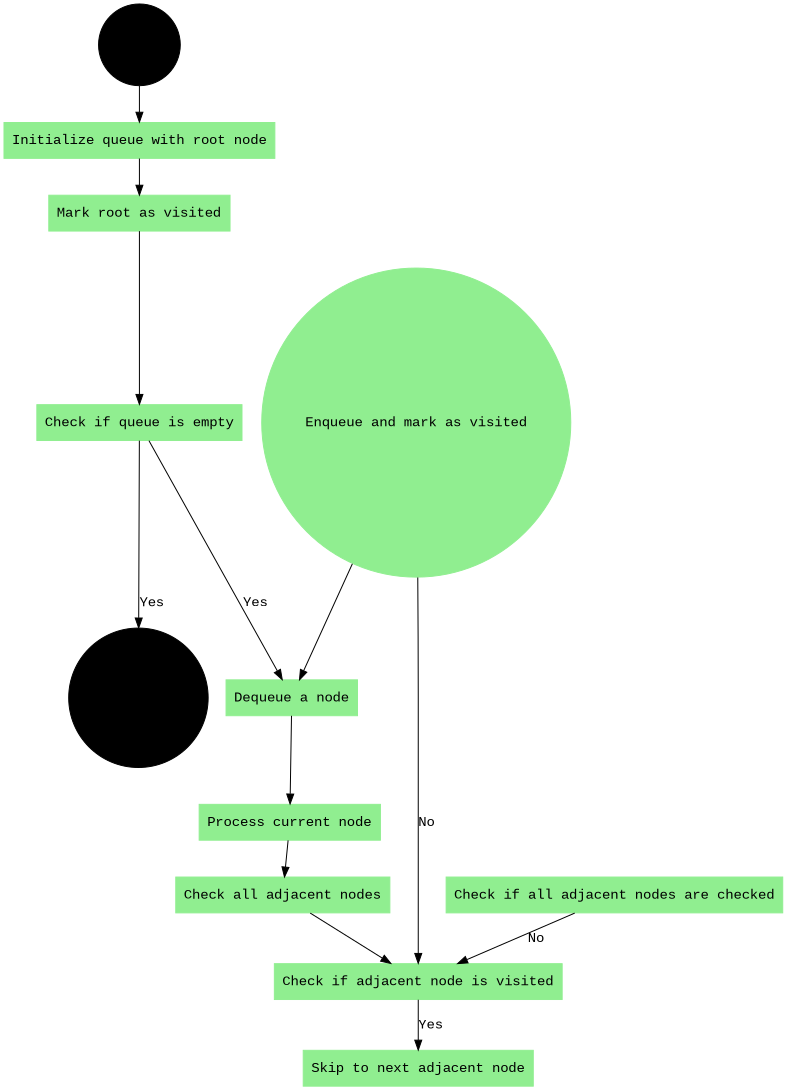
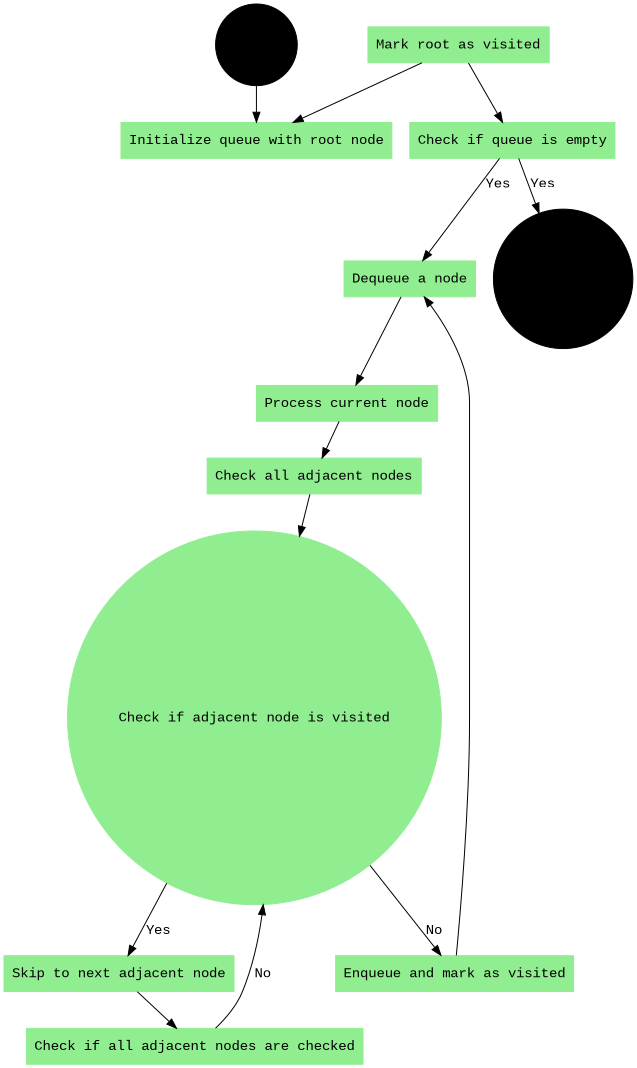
edge "Initialize queue with root node" -> "Mark root as visited": reversed
node "Enqueue and mark as visited": shape circle -> box
edge "Enqueue and mark as visited" -> "Check if adjacent node is visited": reversed
node "Check if adjacent node is visited": shape box -> circle
edge "Skip to next adjacent node" -> "Check if all adjacent nodes are checked": added
